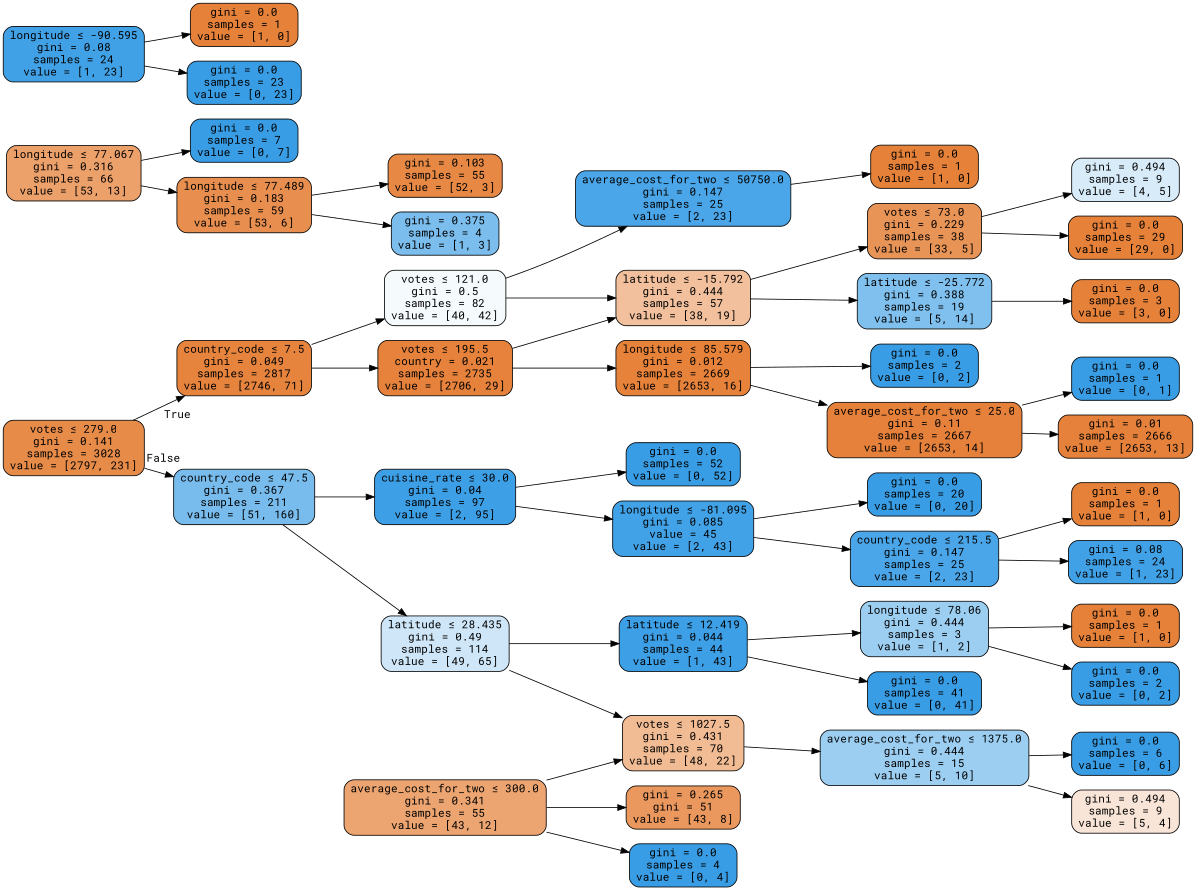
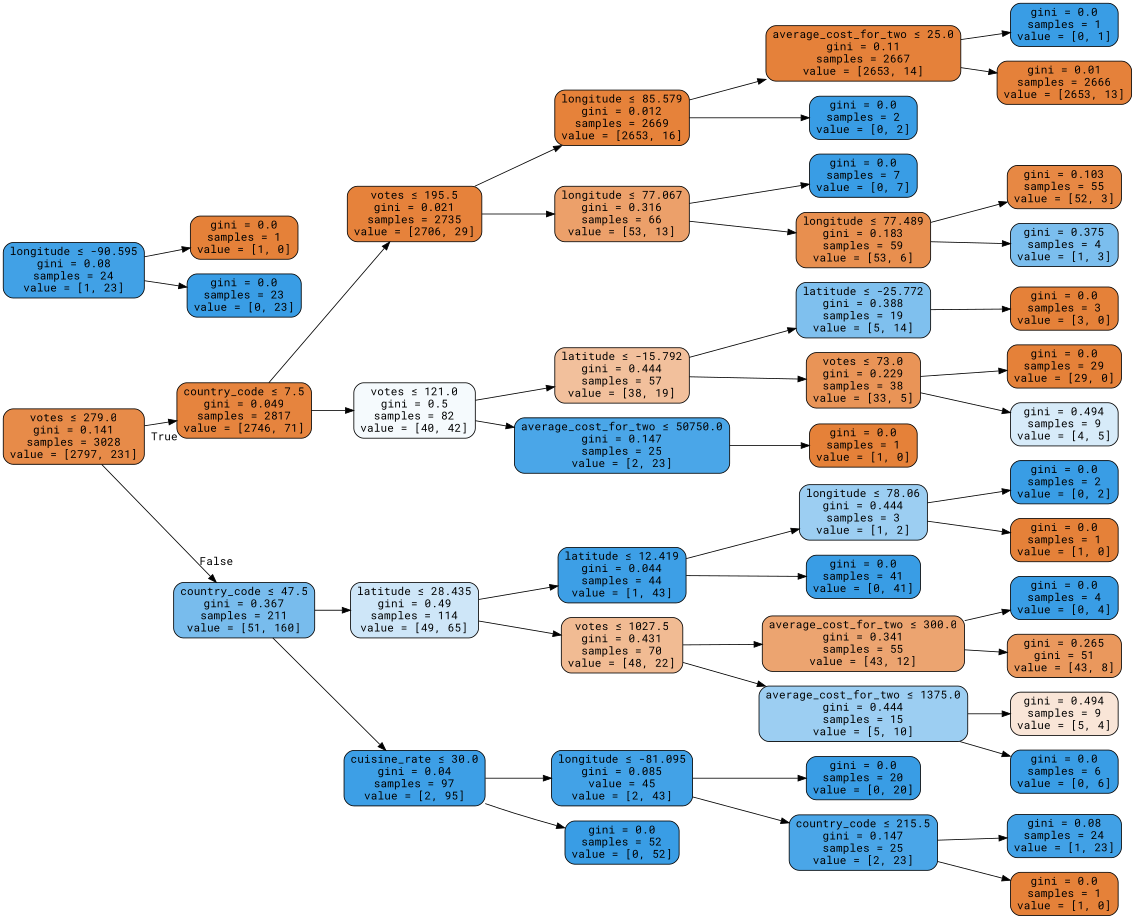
edge "votes ≤ 195.5" -> "latitude ≤ -15.792": now "votes ≤ 195.5" -> "longitude ≤ 77.067"
node "votes ≤ 195.5": text "country = 0.021" -> "gini = 0.021"
edge "average_cost_for_two ≤ 300.0" -> "votes ≤ 1027.5": reversed
